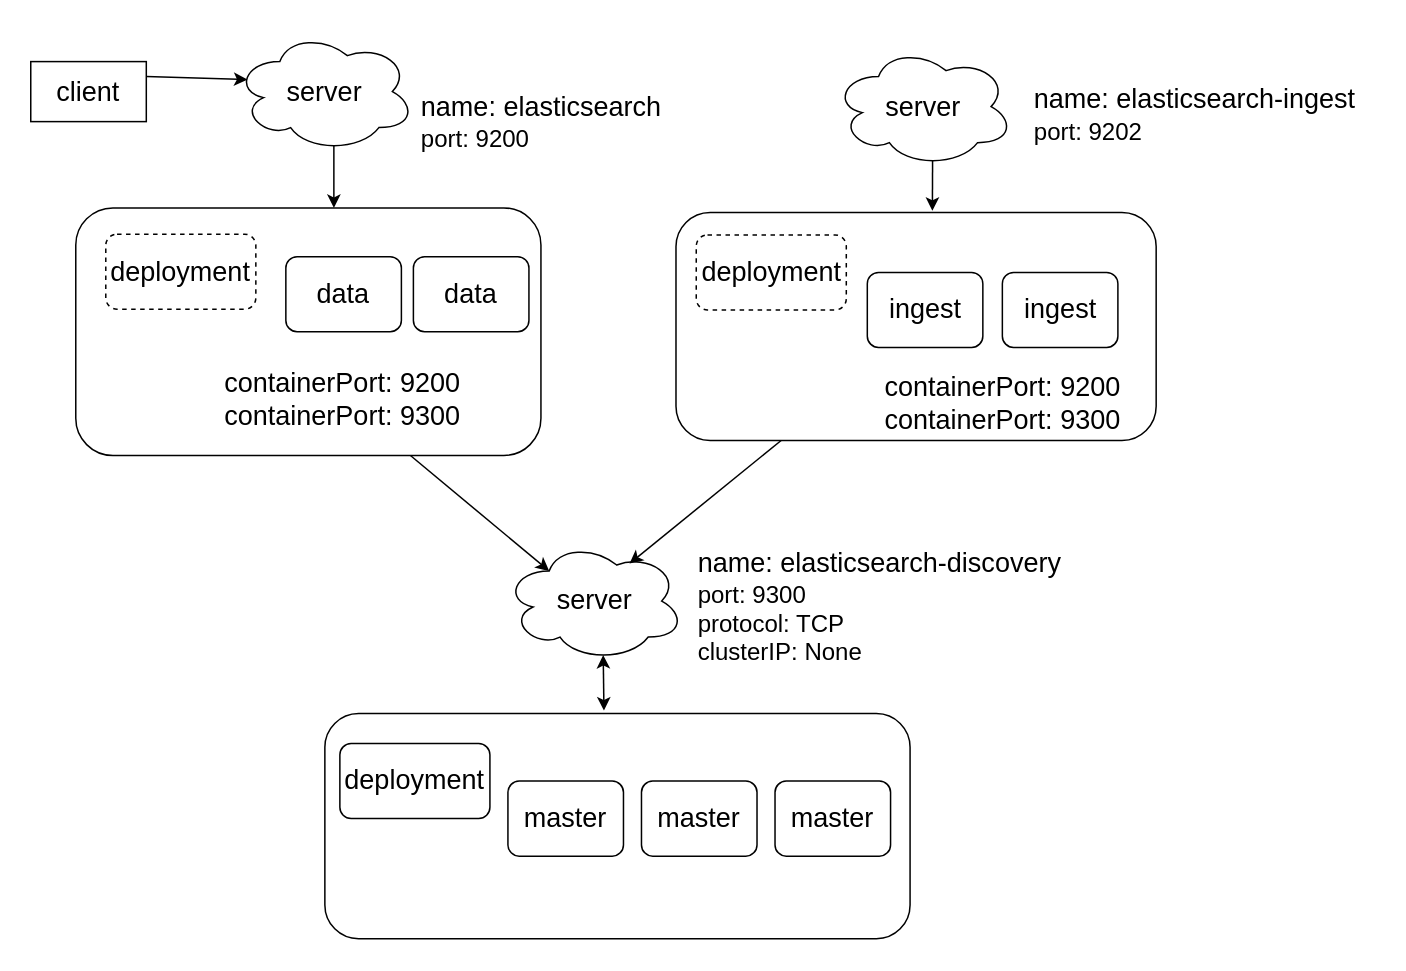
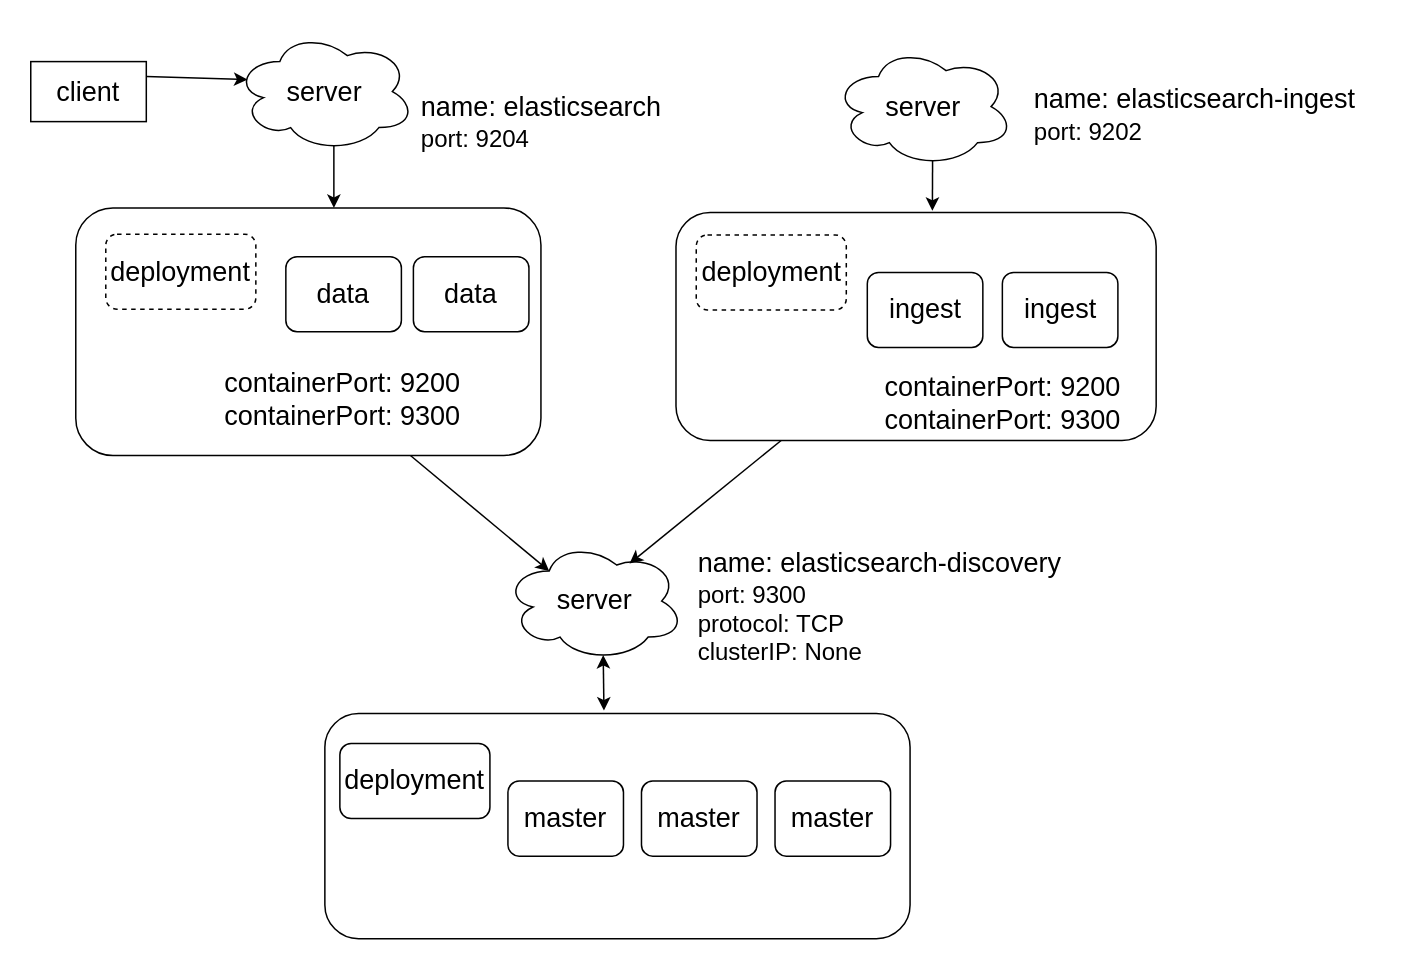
node "name: elasticsearch port: 9200": label "name: elasticsearch port: 9200" -> "name: elasticsearch port: 9204"
